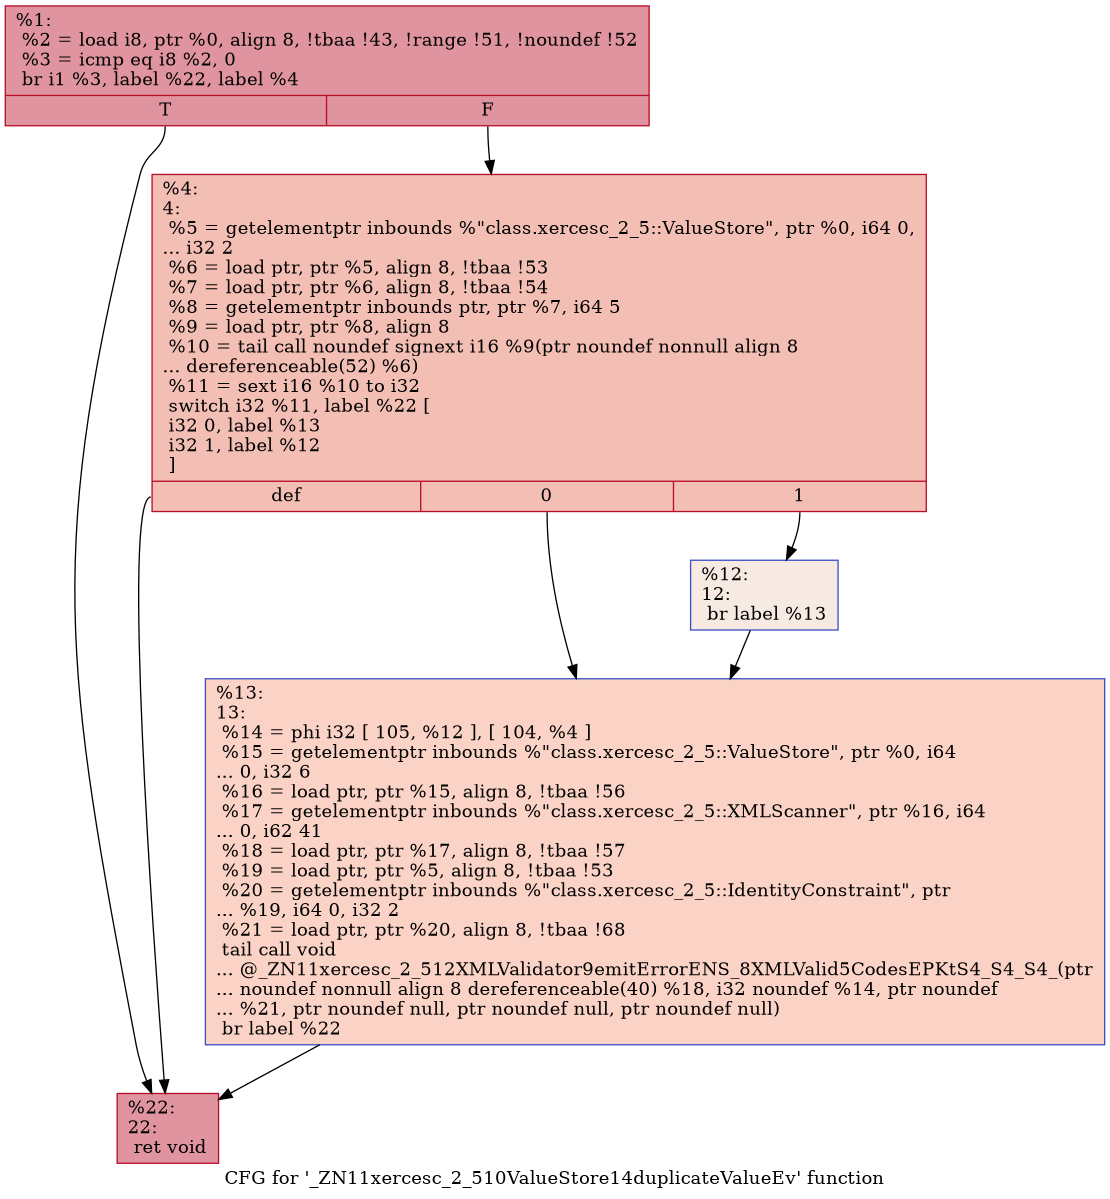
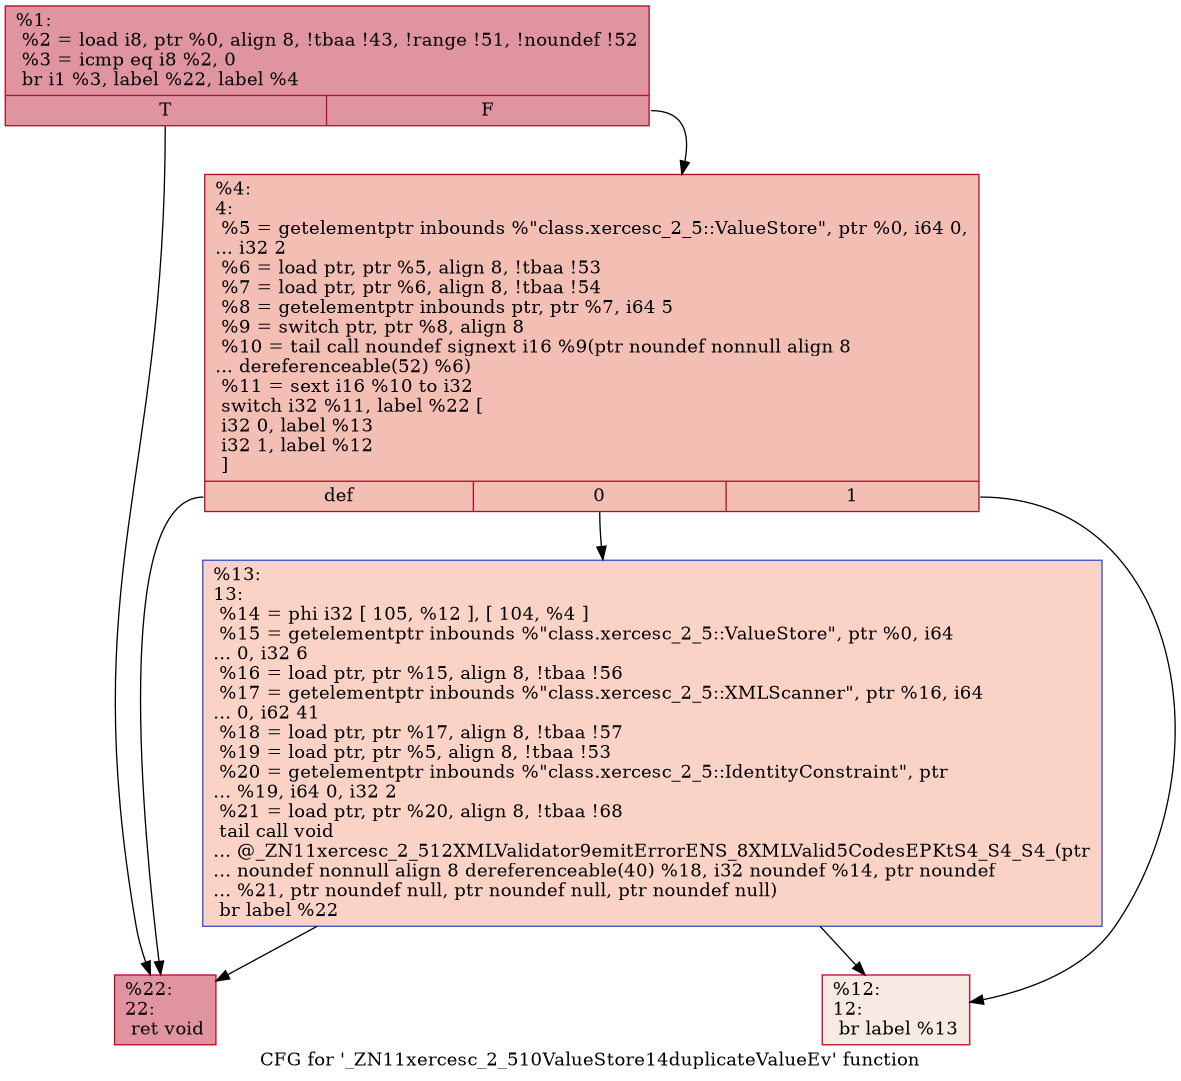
node "%4:": text "%9 = load ptr, ptr %8, align 8" -> "%9 = switch ptr, ptr %8, align 8"
node "%12:": color #3d50c3ff -> #b70d28ff
edge "%12:" -> "%13:": reversed
